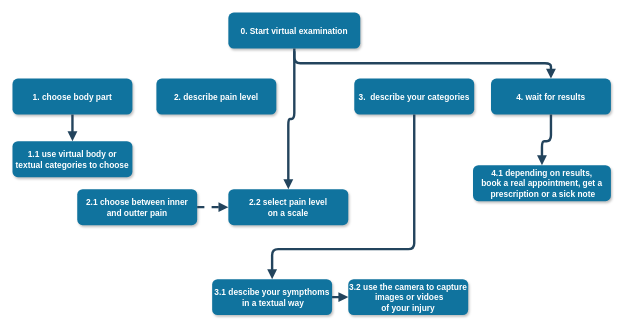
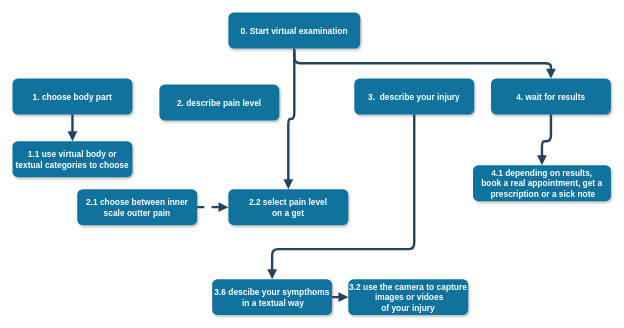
node "2. describe pain level": moved (216, 97) -> (219, 103)
node "3. describe your categories": label "3. describe your categories" -> "3. describe your injury"
node "2.1 choose between inner and outter pain": label "2.1 choose between inner and outter pain" -> "2.1 choose between inner scale outter pain"
node "2.2 select pain level on a scale": label "2.2 select pain level on a scale" -> "2.2 select pain level on a get"
node "3.1 descibe your sympthoms in a textual way": label "3.1 descibe your sympthoms in a textual way" -> "3.6 descibe your sympthoms in a textual way"
